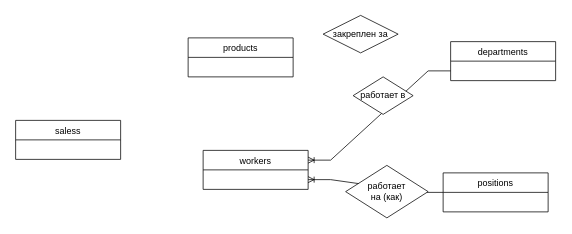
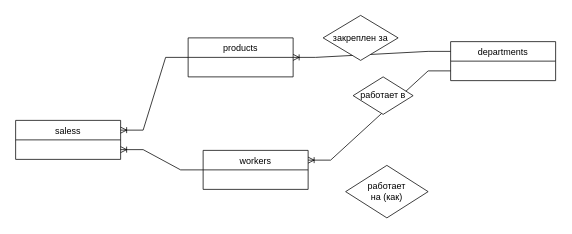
node "закреплен за": size 75x38 -> 75x45
edge "departments" -> "products": added
edge "products" -> "saless": added
edge "workers" -> "saless": added
edge "positions" -> "workers": removed
node "positions": removed
